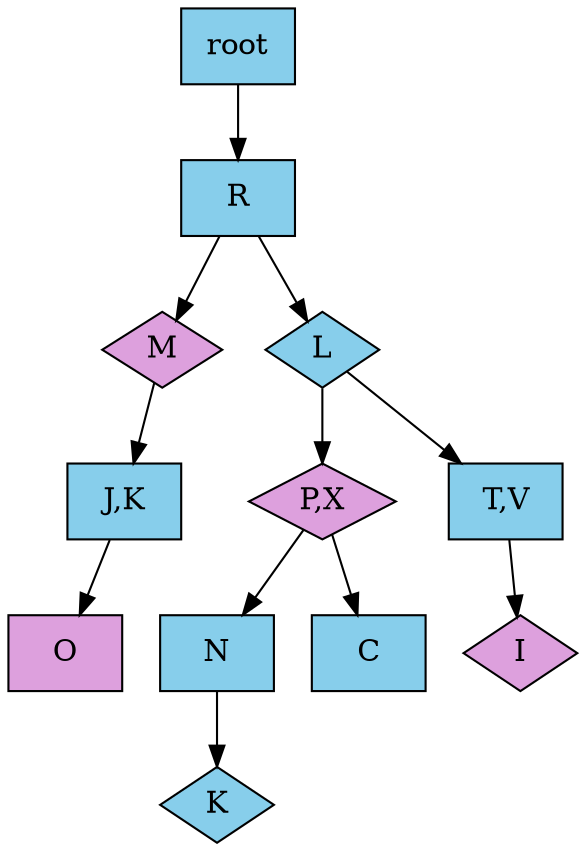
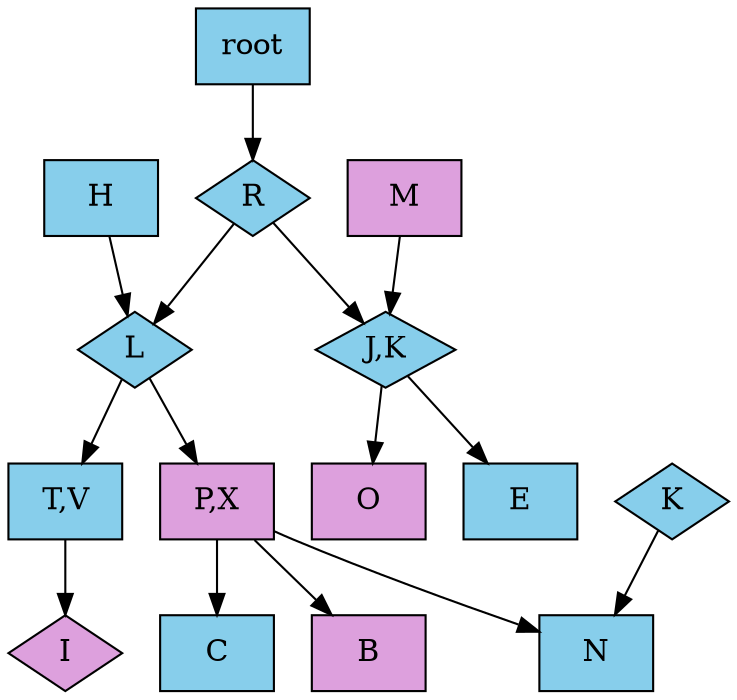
node "H": added
node "R": shape box -> diamond
edge "R" -> "M": now "R" -> "J,K"
node "M": shape diamond -> box
node "J,K": shape box -> diamond
node "P,X": shape diamond -> box
node "E": added
node "B": added
edge "N" -> "K": reversed
